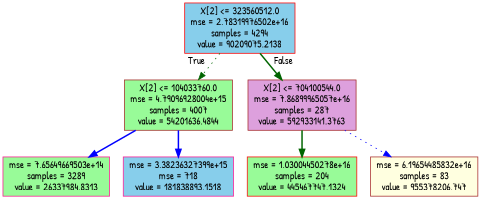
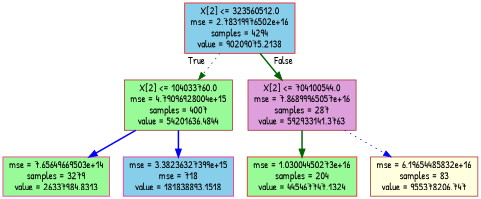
node "mse = 7.65649669503e+14 samples = 3289 value = 26337984.8313": label "mse = 7.65649669503e+14 samples = 3289 value = 26337984.8313" -> "mse = 7.65649669503e+14 samples = 3279 value = 26337984.8313"
node "mse = 1.03004450278e+16 samples = 204 value = 445467747.1324": label "mse = 1.03004450278e+16 samples = 204 value = 445467747.1324" -> "mse = 1.03004450273e+16 samples = 204 value = 445467747.1324"
